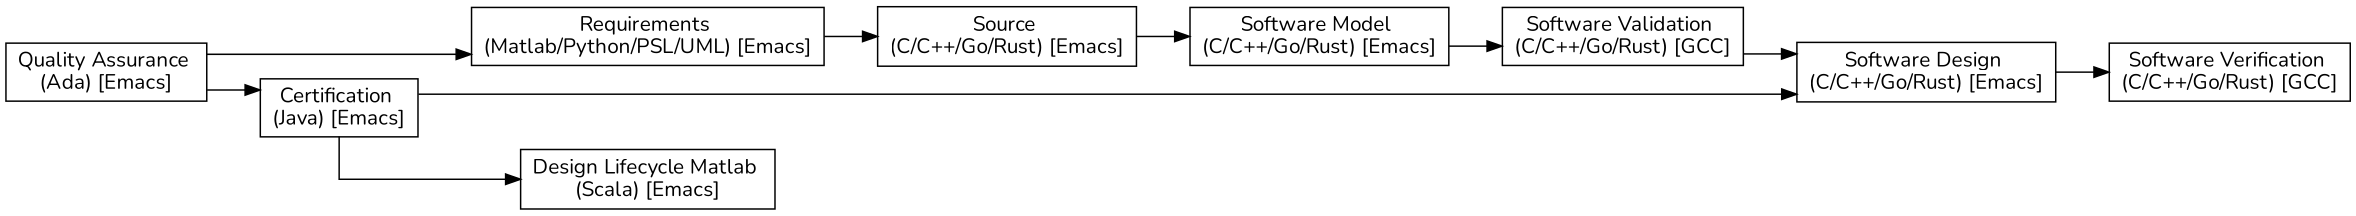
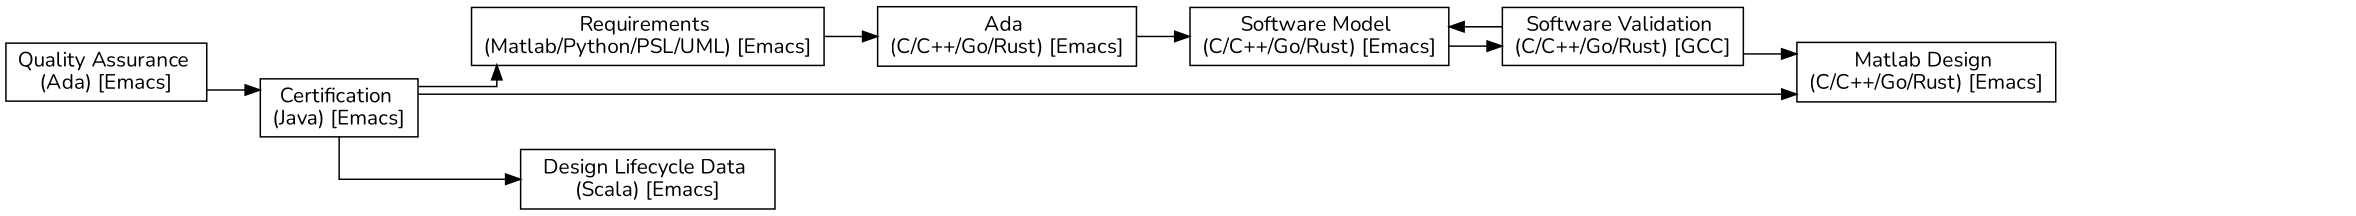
edge "Software Validation (C/C++/Go/Rust) [GCC]" -> "Software Model (C/C++/Go/Rust) [Emacs]": added
node "Source (C/C++/Go/Rust) [Emacs]": label "Source (C/C++/Go/Rust) [Emacs]" -> "Ada (C/C++/Go/Rust) [Emacs]"
edge "Quality Assurance (Ada) [Emacs]" -> "Requirements (Matlab/Python/PSL/UML) [Emacs]": now "Certification (Java) [Emacs]" -> "Requirements (Matlab/Python/PSL/UML) [Emacs]"
node "Software Design (C/C++/Go/Rust) [Emacs]": label "Software Design (C/C++/Go/Rust) [Emacs]" -> "Matlab Design (C/C++/Go/Rust) [Emacs]"
node "Software Verification (C/C++/Go/Rust) [GCC]": removed
node "Design Lifecycle Matlab (Scala) [Emacs]": label "Design Lifecycle Matlab (Scala) [Emacs]" -> "Design Lifecycle Data (Scala) [Emacs]"
